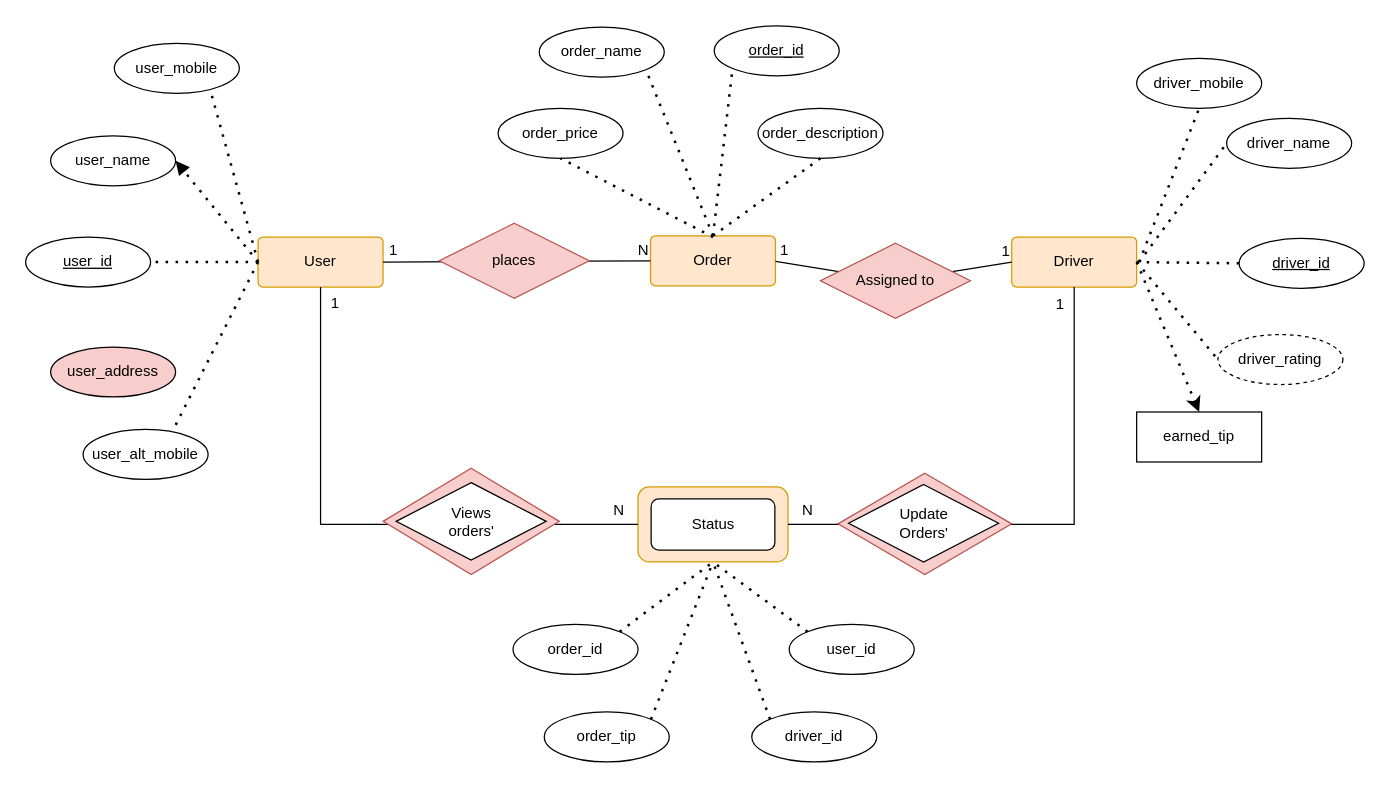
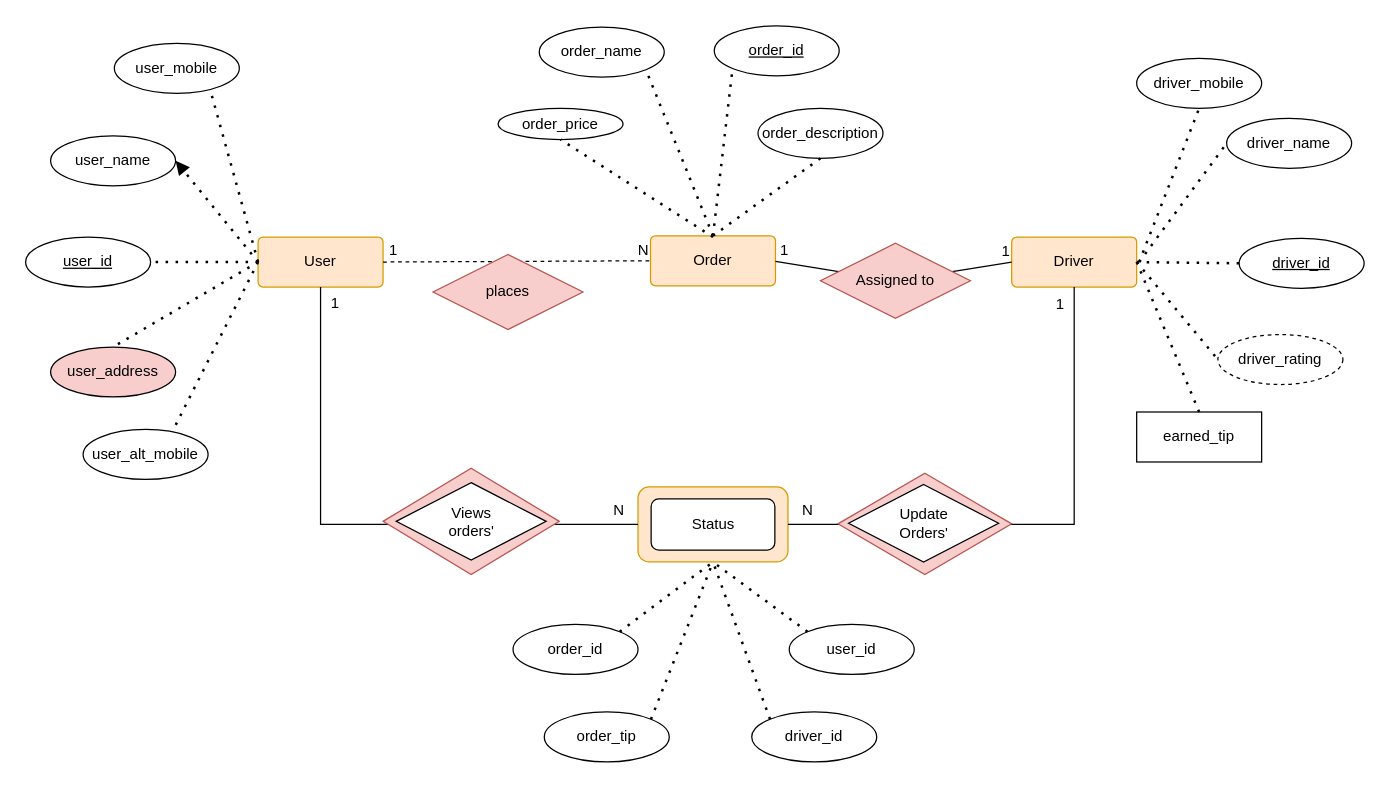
node "order_price": size 125x50 -> 125x31
node "places": moved (514, 261) -> (508, 292)
edge "Order" -- "User": style solid -> dashed
edge "User" -- "user_address": added
edge "Driver" -> "earned_tip": arrowhead classic -> none
